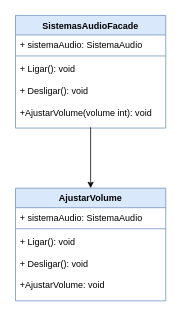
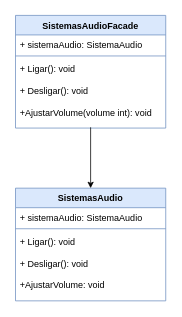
node "AjustarVolume": label "AjustarVolume" -> "SistemasAudio"
